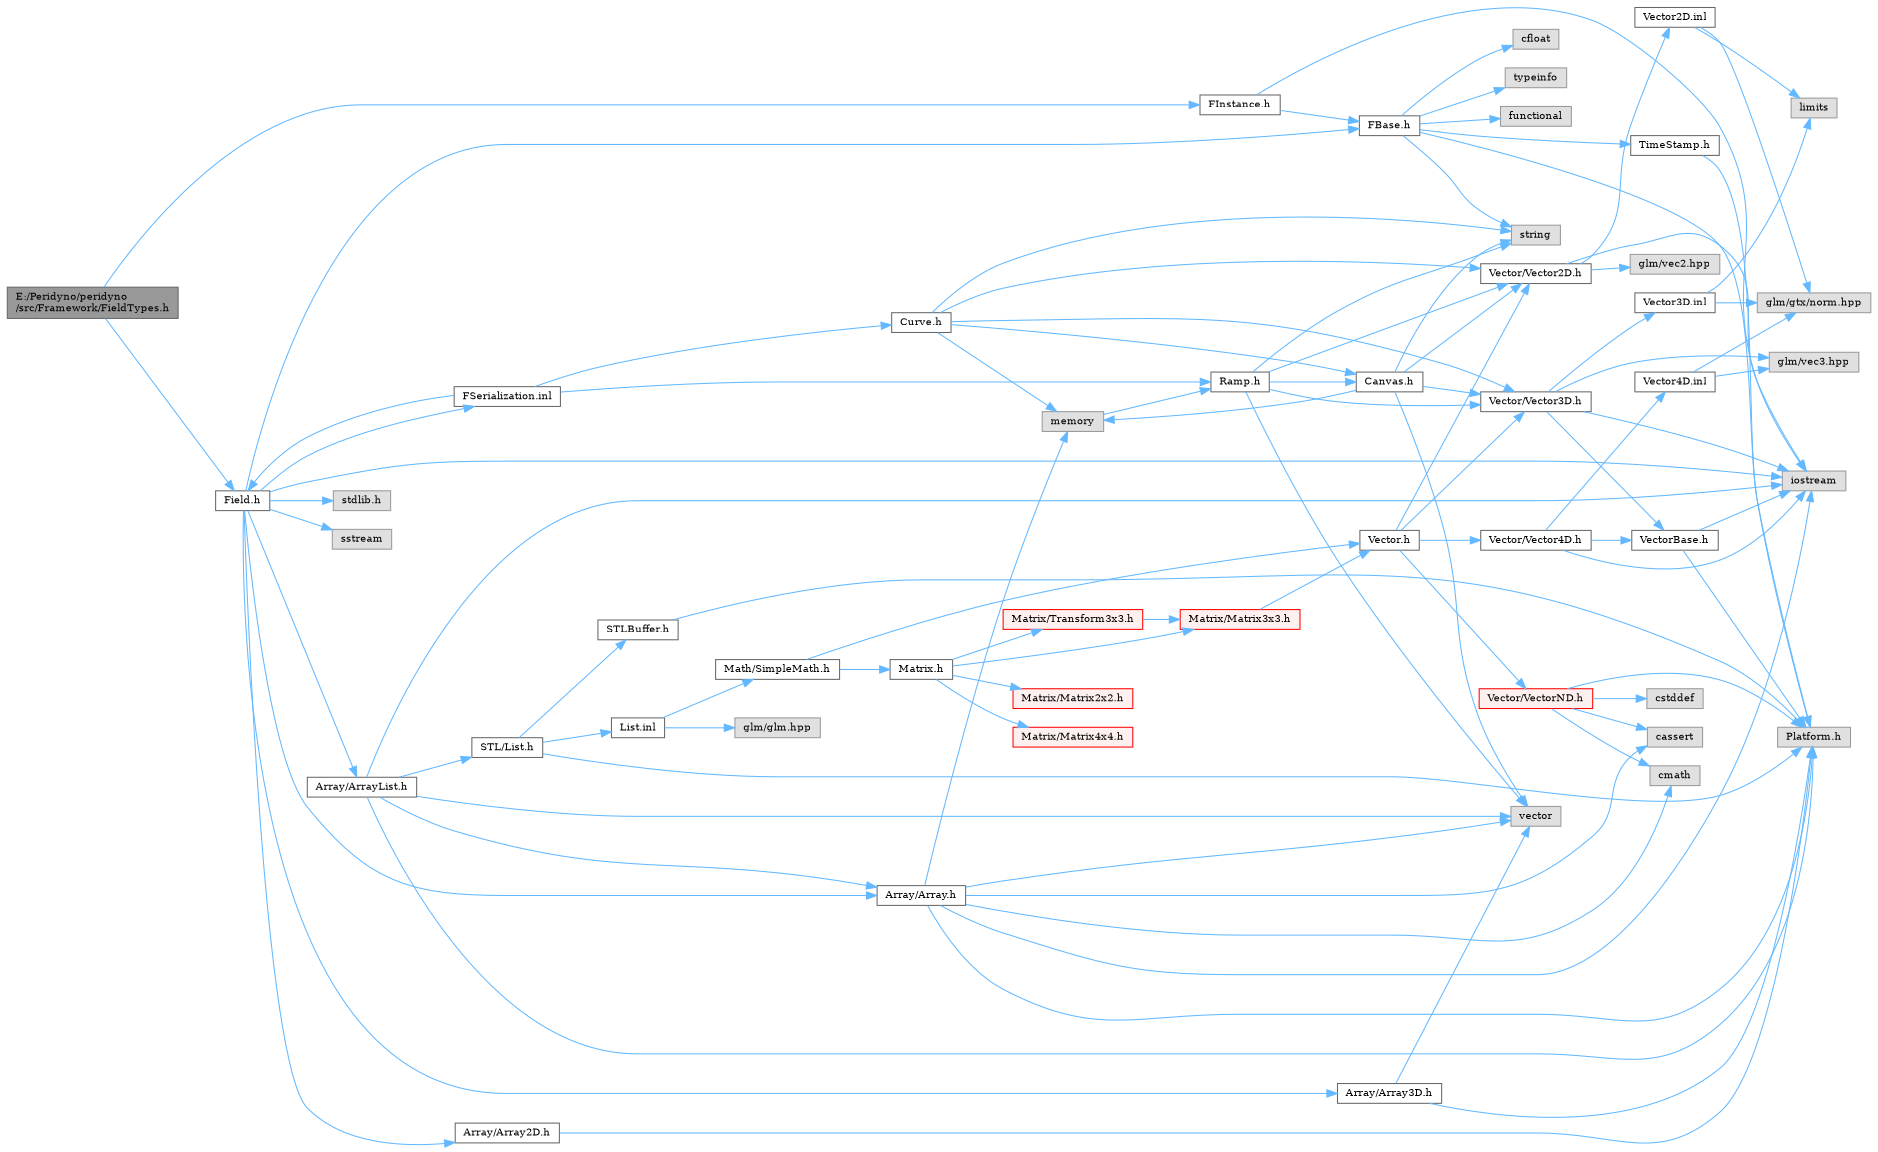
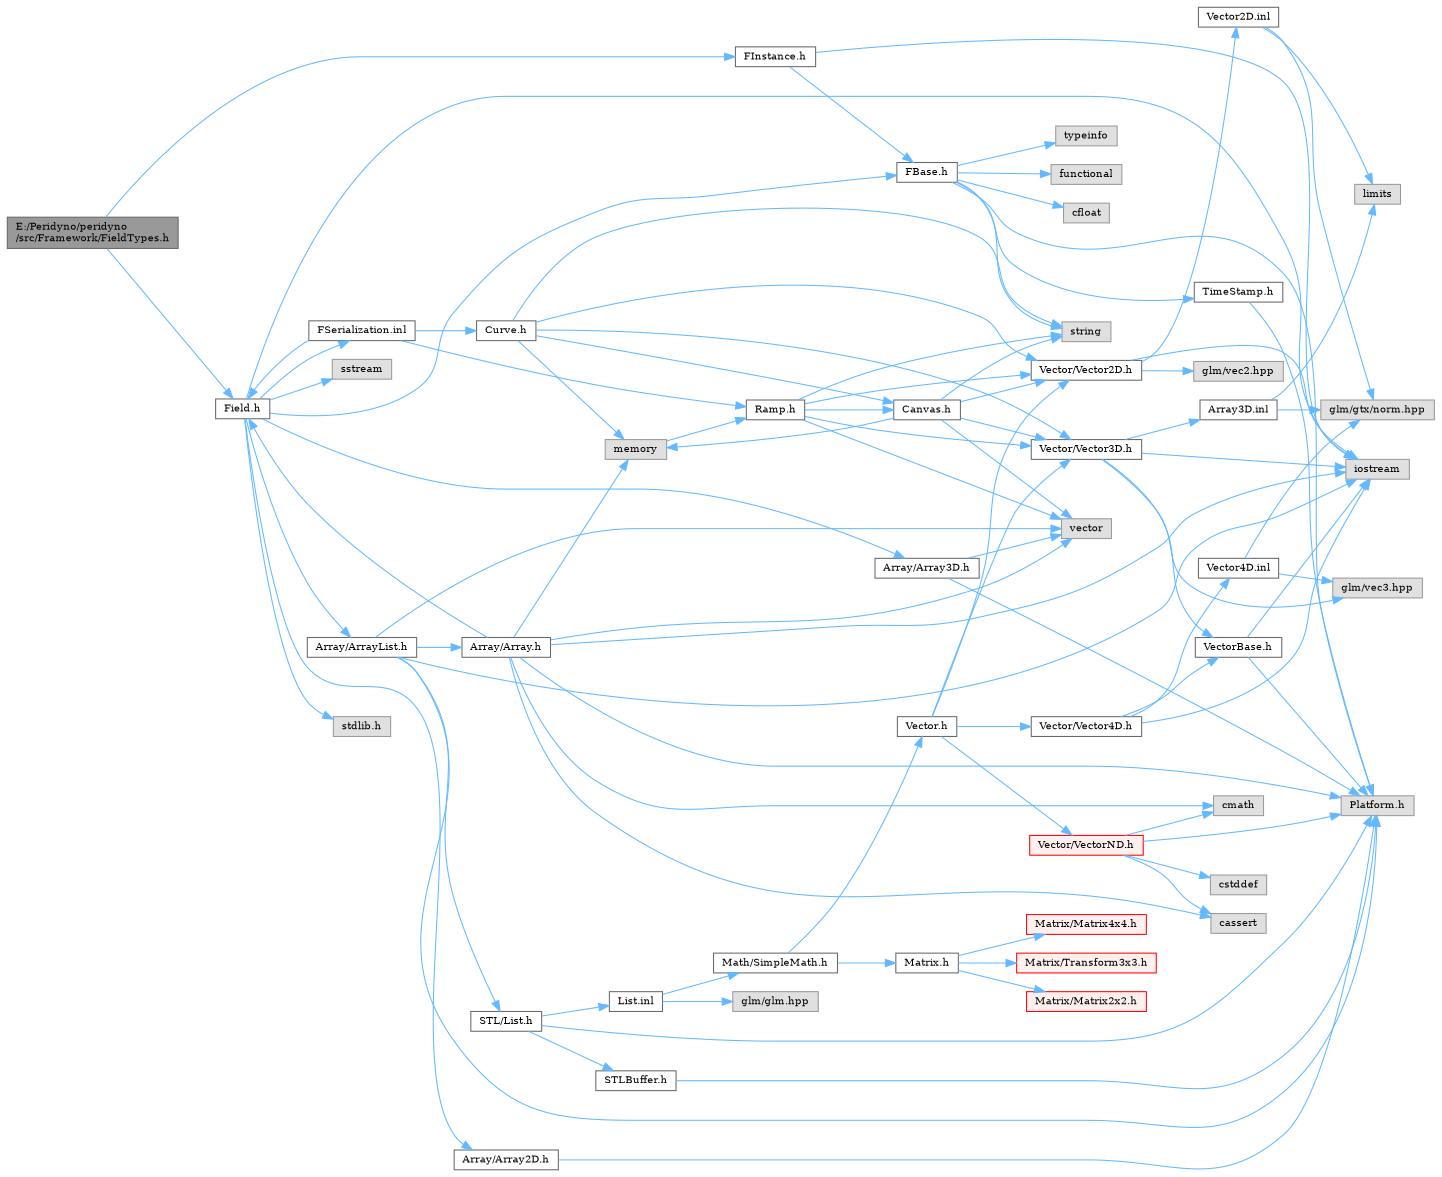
node "Vector3D.inl": label "Vector3D.inl" -> "Array3D.inl"
node "Matrix/Matrix3x3.h": removed
edge "Field.h" -> "Array/Array.h": reversed
